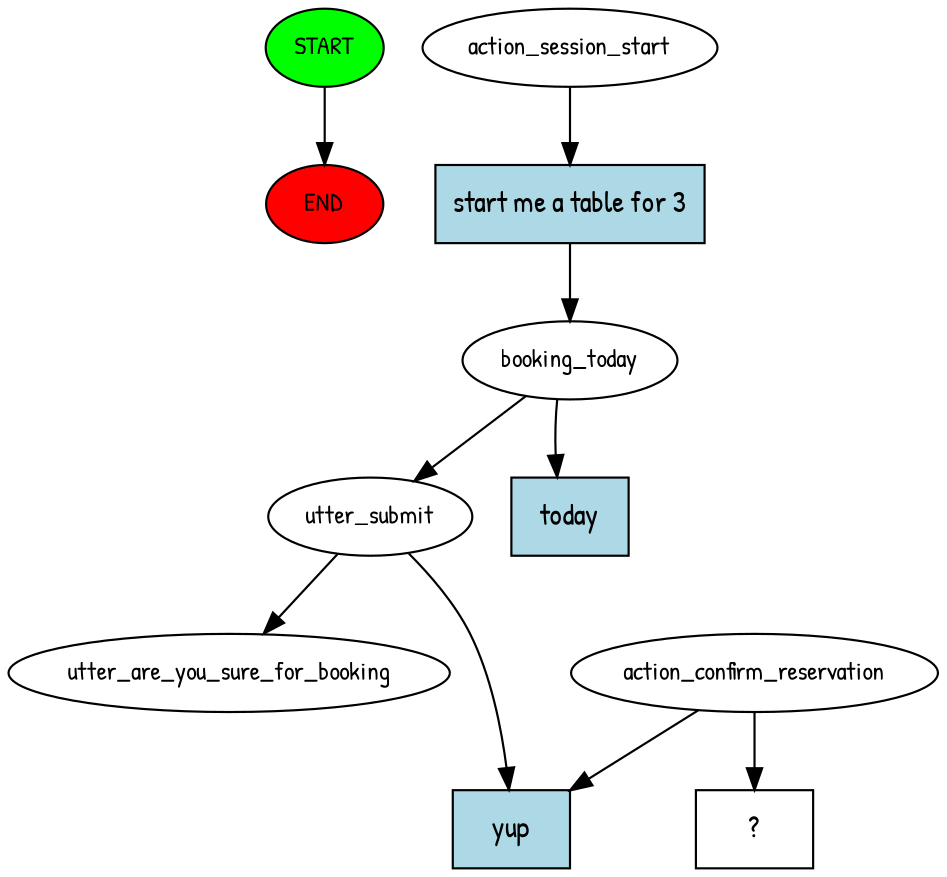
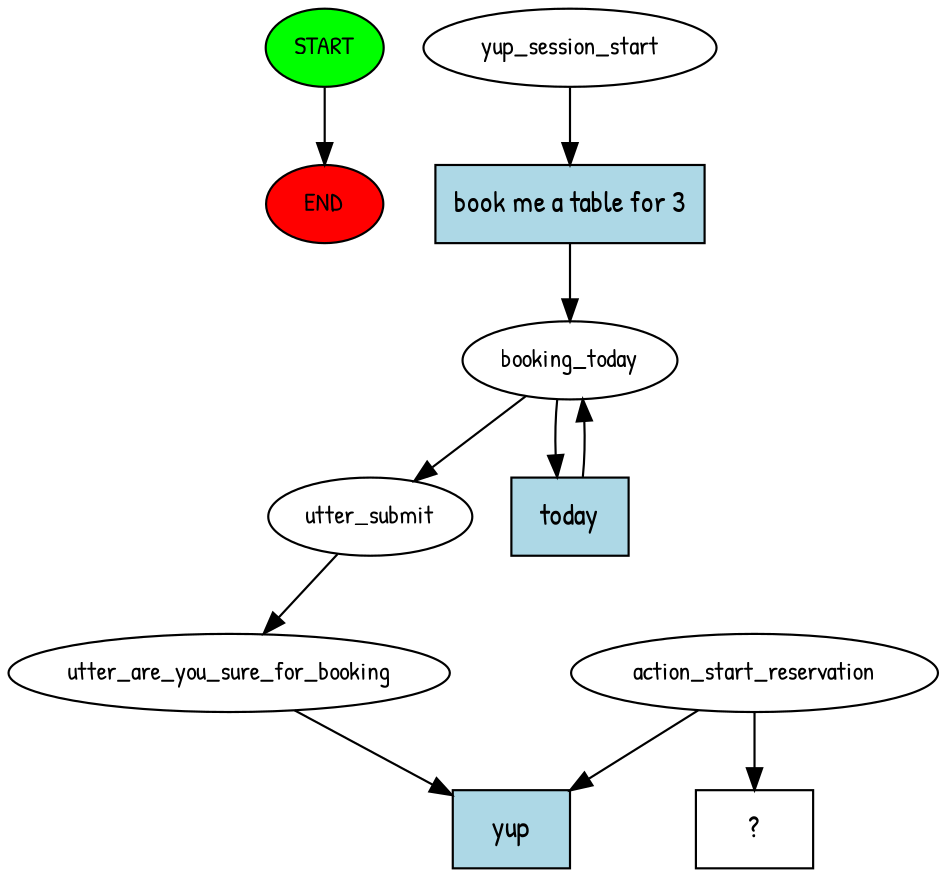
node "action_session_start": label "action_session_start" -> "yup_session_start"
node "start me a table for 3": label "start me a table for 3" -> "book me a table for 3"
edge "today" -> "booking_today": added
edge "utter_submit" -> "yup": now "utter_are_you_sure_for_booking" -> "yup"
node "action_confirm_reservation": label "action_confirm_reservation" -> "action_start_reservation"
